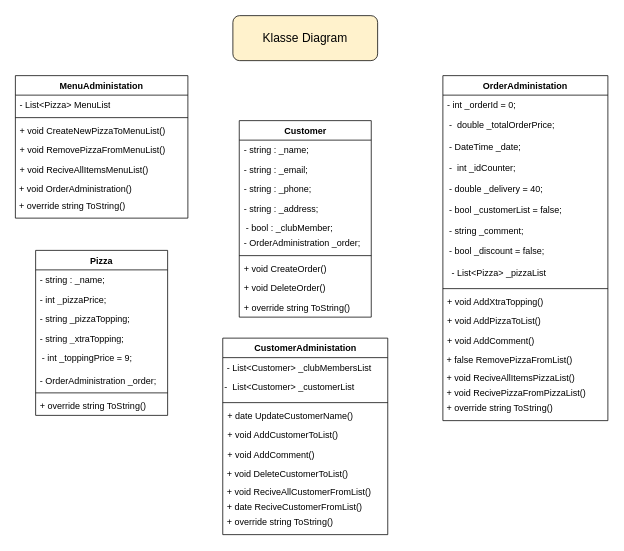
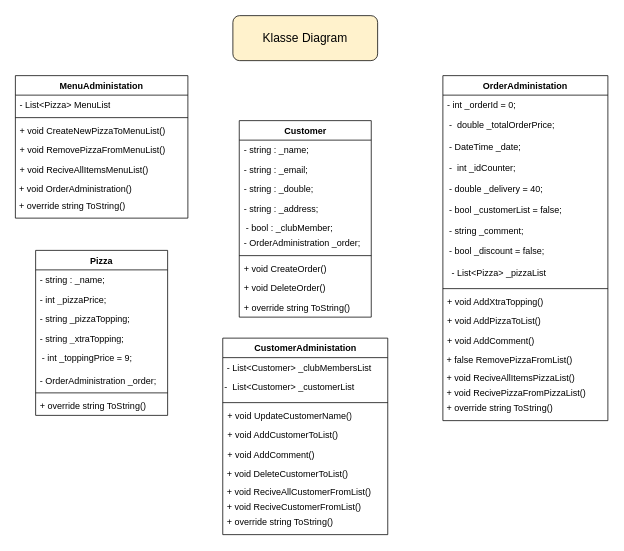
node "- string : _phone;": label "- string : _phone;" -> "- string : _double;"
node "+ date UpdateCustomerName()": label "+ date UpdateCustomerName()" -> "+ void UpdateCustomerName()"
node "+ date ReciveCustomerFromList()": label "+ date ReciveCustomerFromList()" -> "+ void ReciveCustomerFromList()"
